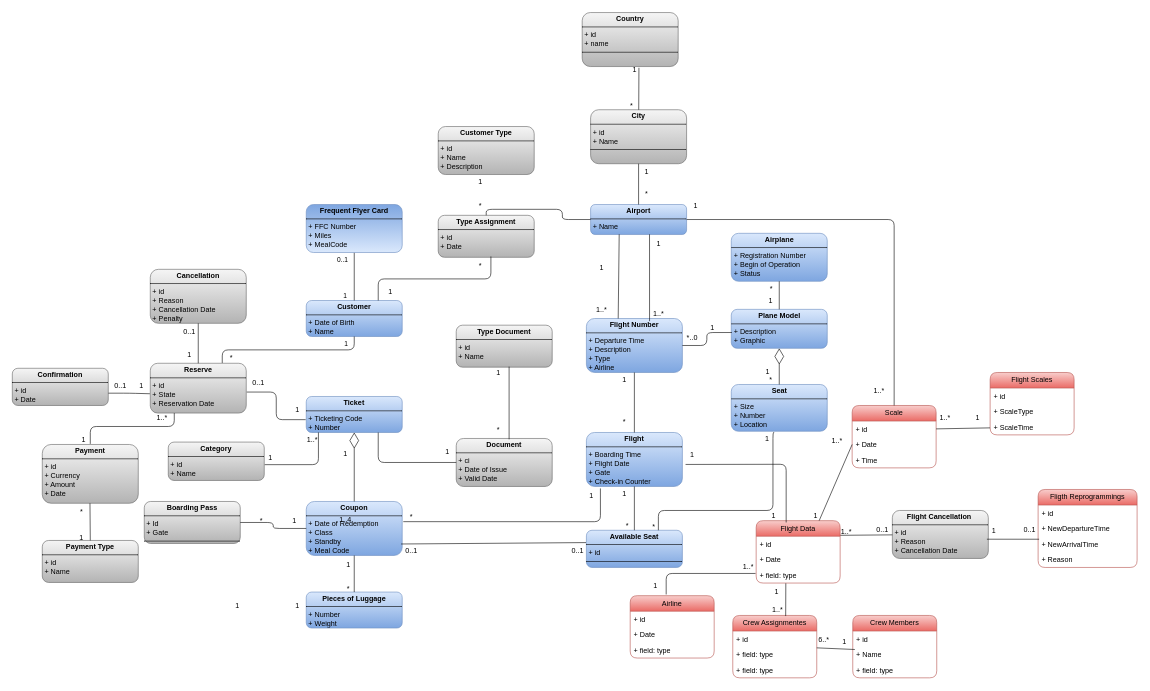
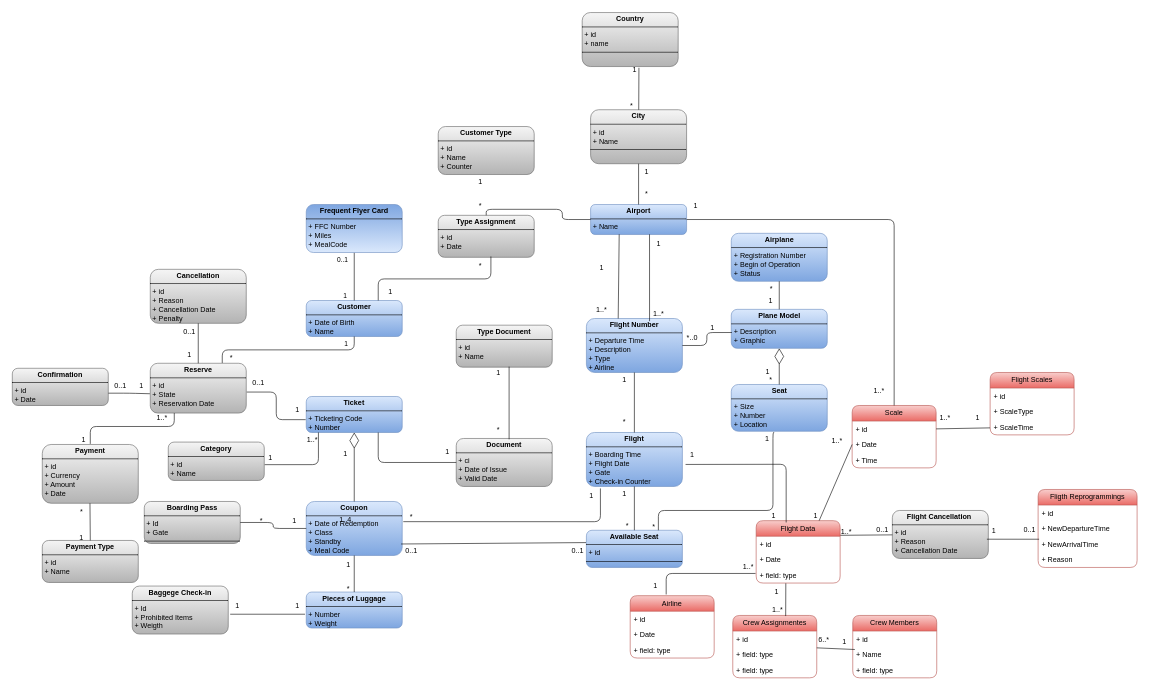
node "Customer Type + id + Name + Description": label "Customer Type + id + Name + Description" -> "Customer Type + id + Name + Counter"
node "Baggege Check-in + Id + Prohibited Items + Weigth": added
edge "Baggege Check-in + Id + Prohibited Items + Weigth" -- "Pieces of Luggage + Number + Weight": added
